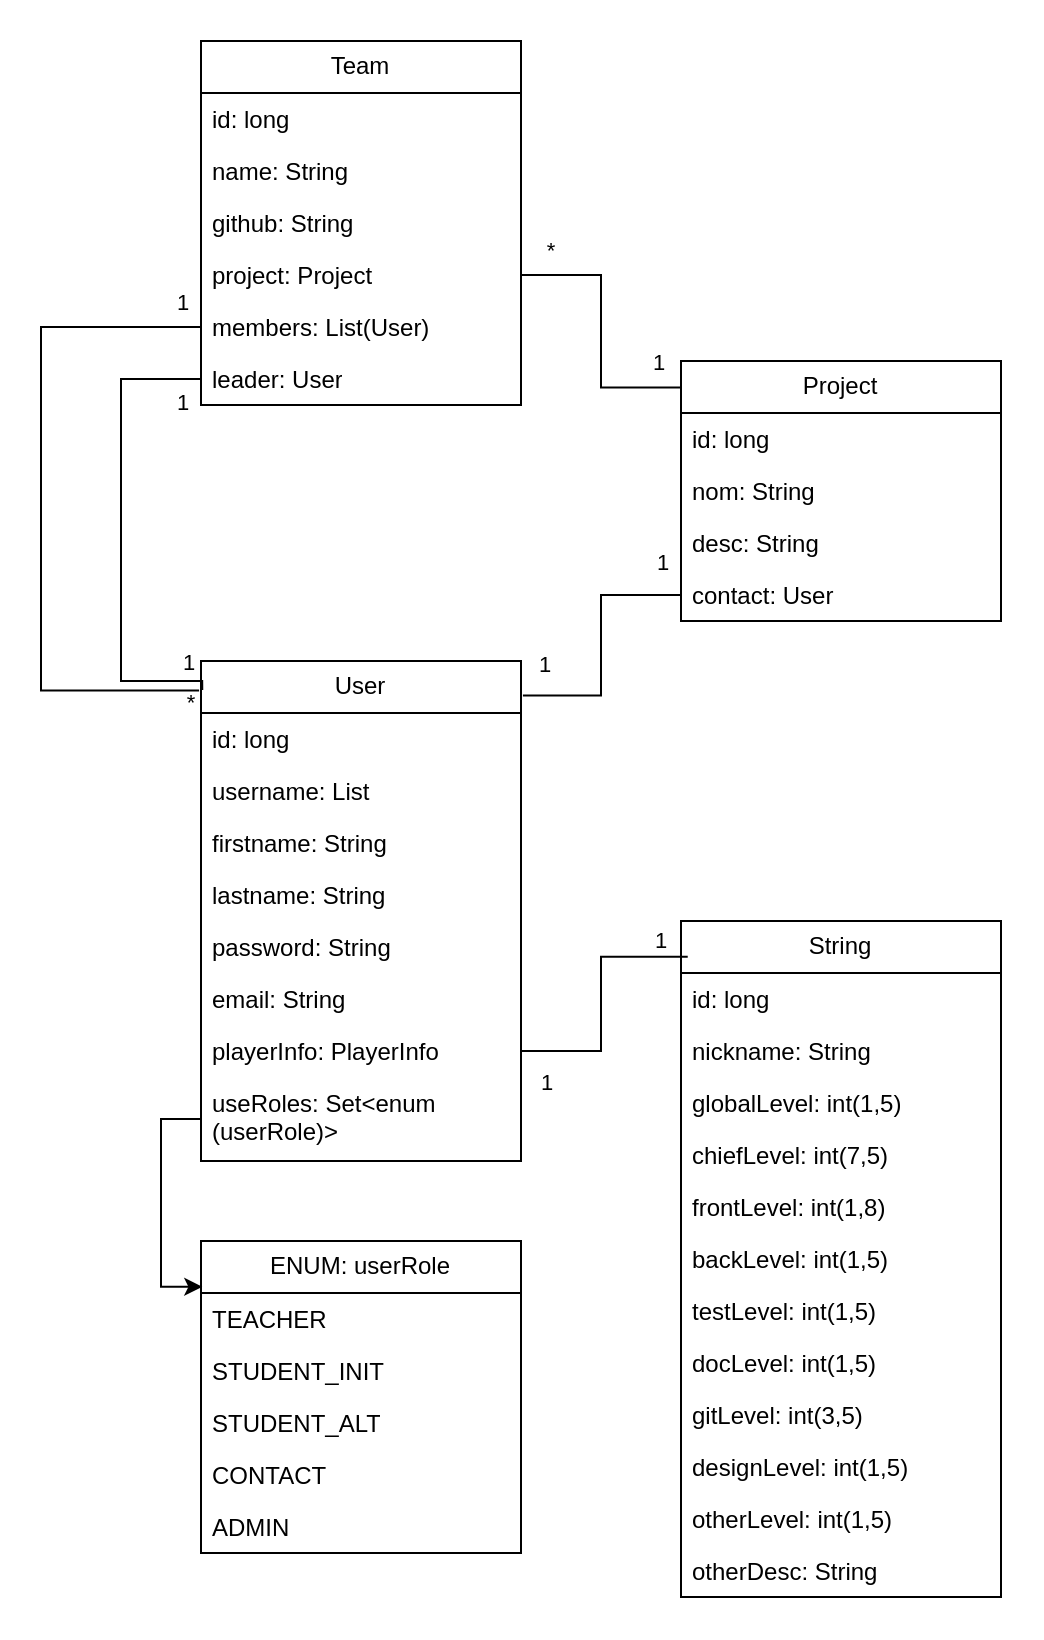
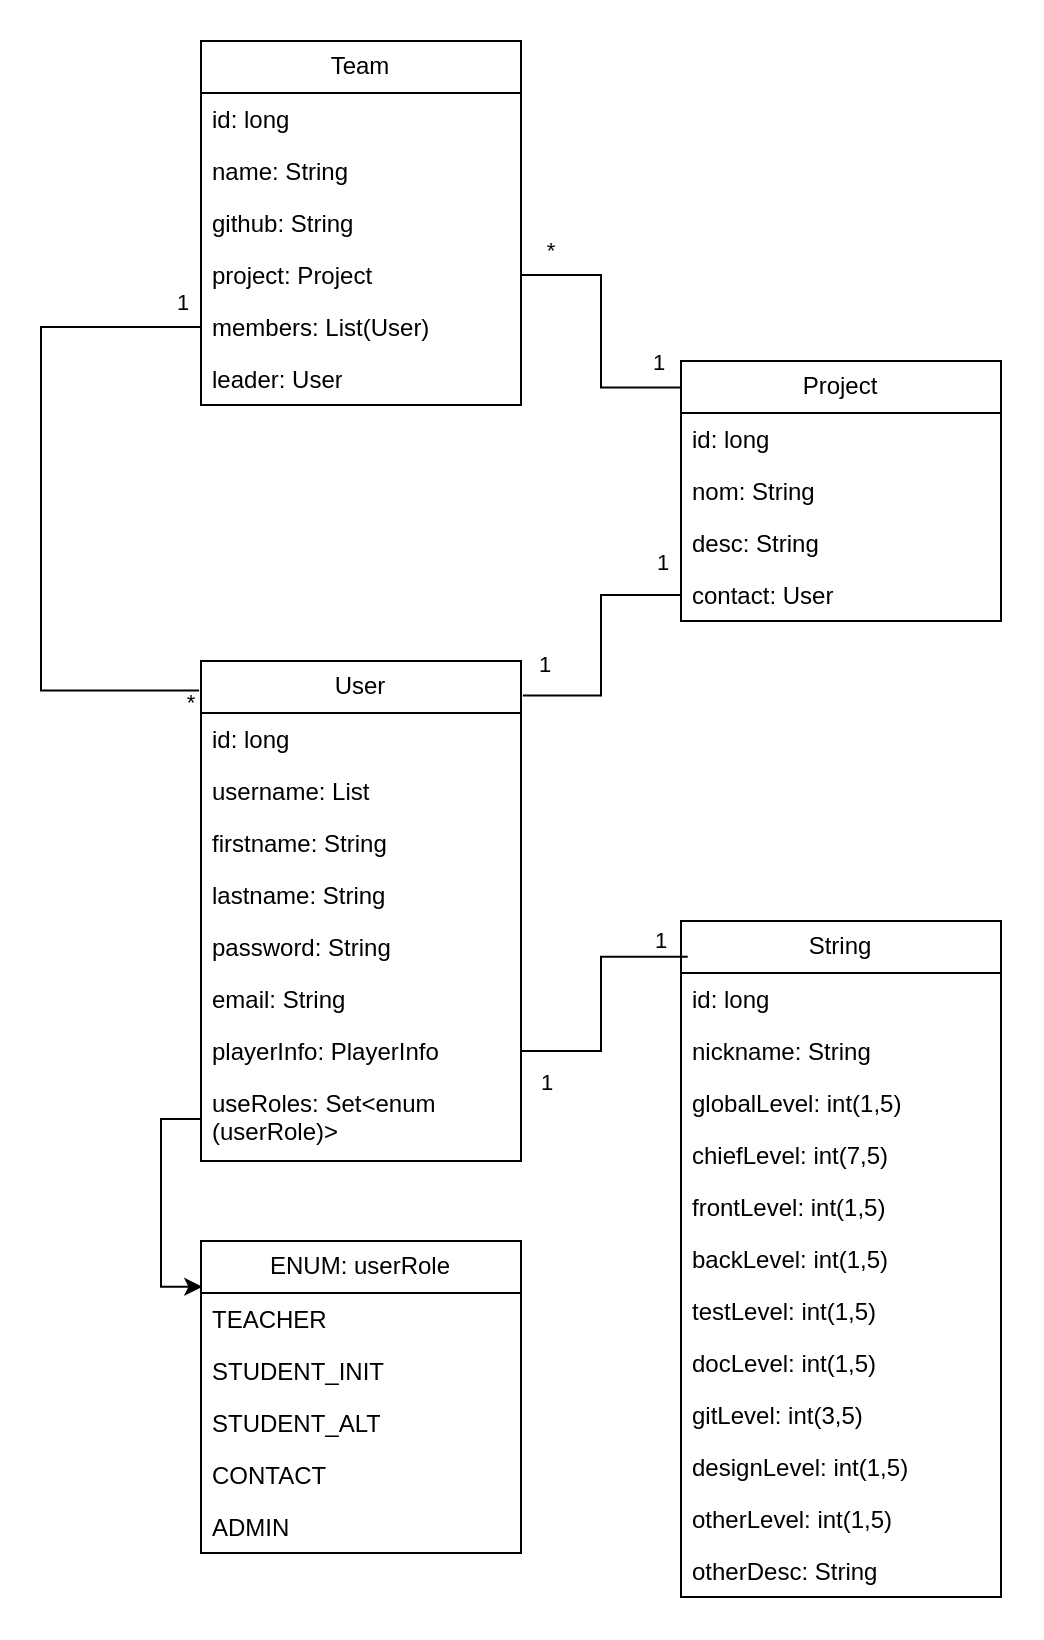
edge "leader: User" -- "User": removed, labels "1", "1"
node "frontLevel: int(1,8)": label "frontLevel: int(1,8)" -> "frontLevel: int(1,5)"
